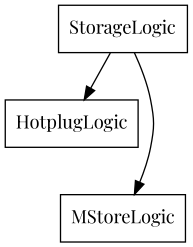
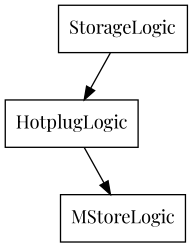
edge "StorageLogic" -> "MStoreLogic": now "HotplugLogic" -> "MStoreLogic"
